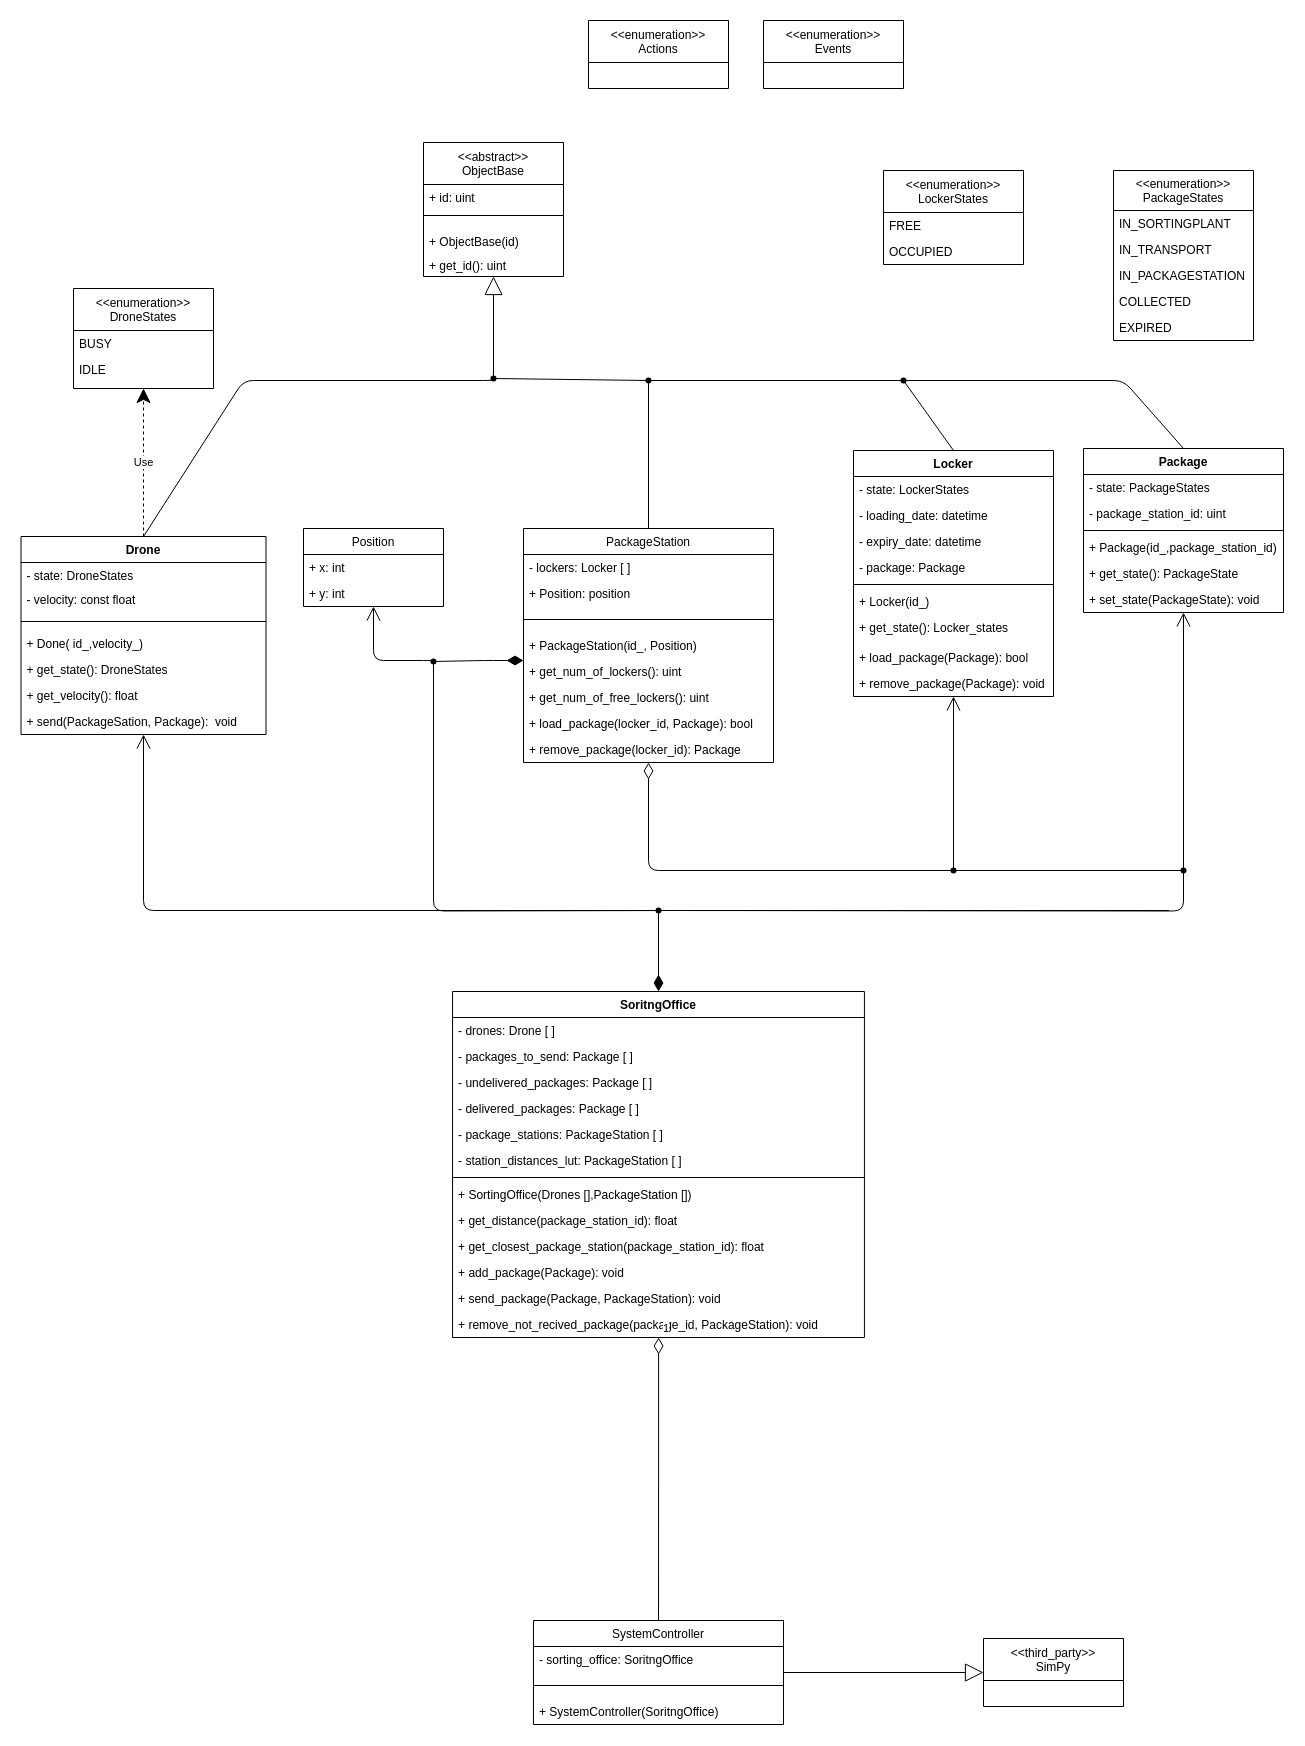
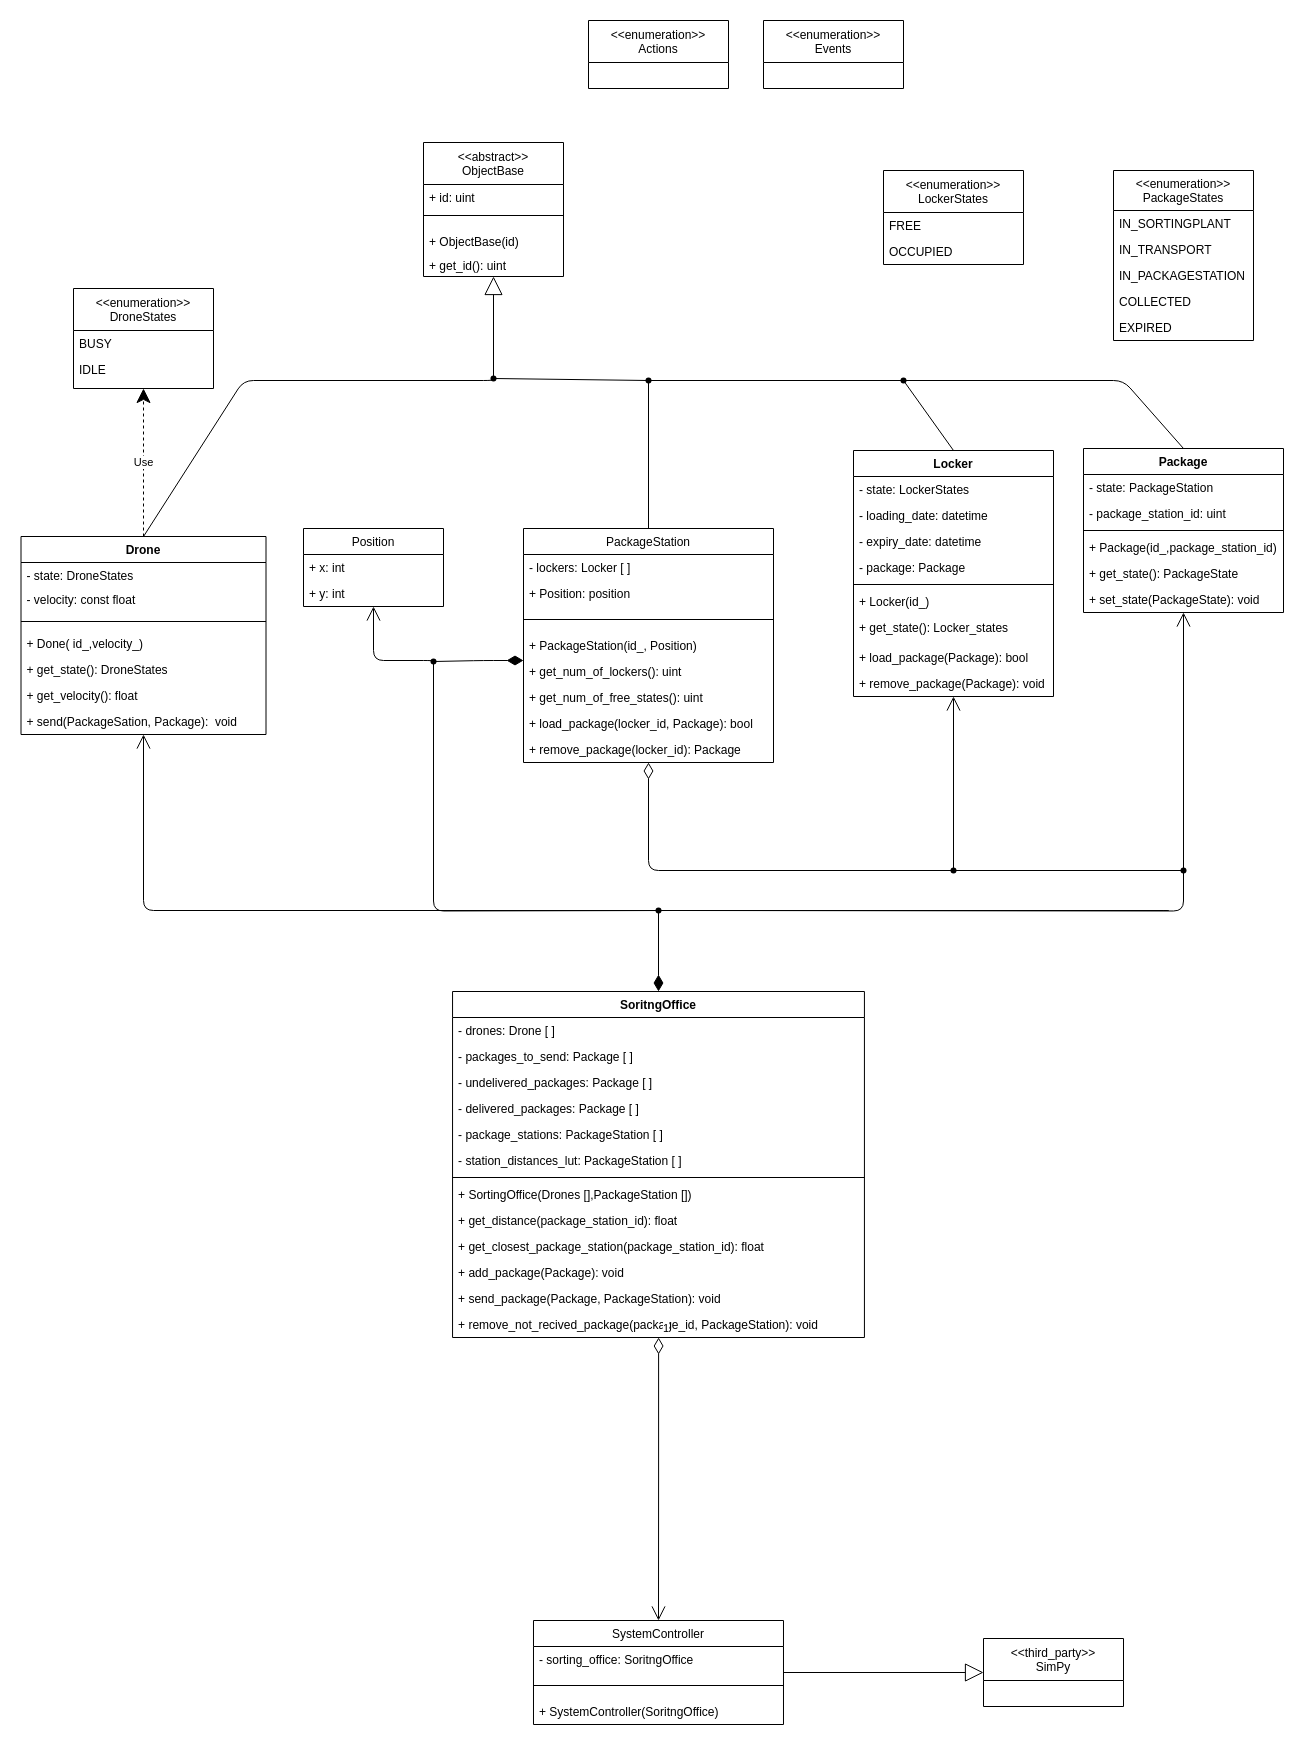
node "- state: PackageStates": label "- state: PackageStates" -> "- state: PackageStation"
node "+ get_num_of_free_lockers(): uint": label "+ get_num_of_free_lockers(): uint" -> "+ get_num_of_free_states(): uint"
edge "SystemController" -> "SoritngOffice": arrowhead none -> open
